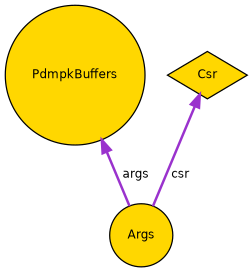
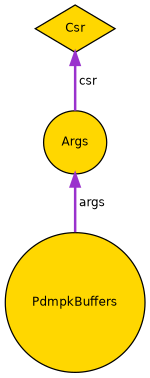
edge "Args" -> "PdmpkBuffers": reversed
